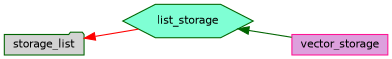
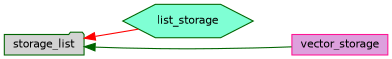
edge "vector_storage" -> "list_storage": now "vector_storage" -> "storage_list"
